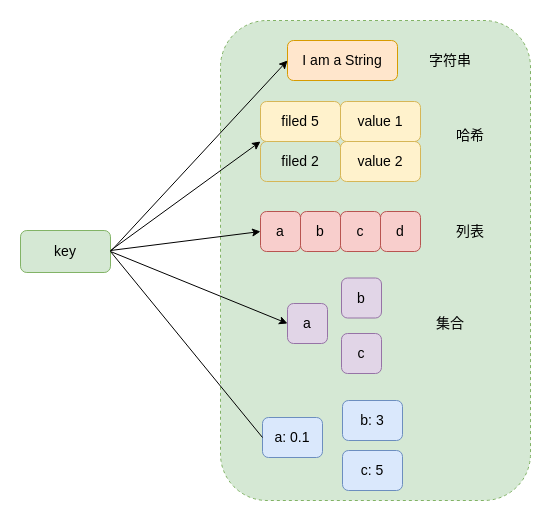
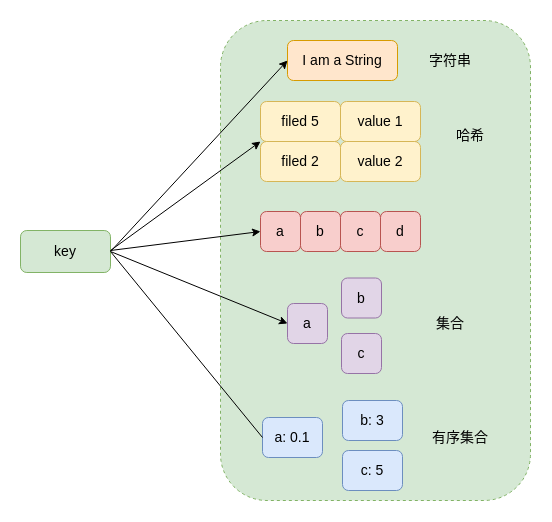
node "filed 2": fillcolor #d5e8d4 -> #fff2cc
node "列表": removed
node "有序集合": added
